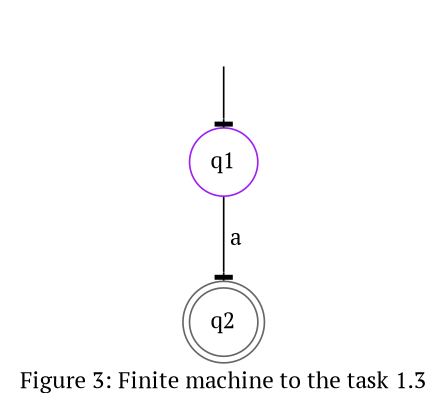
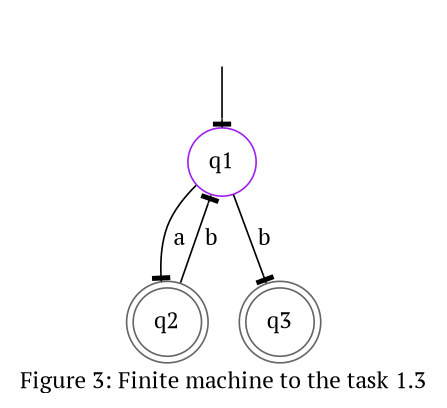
edge "q2" -> "q1": added, label "b"
node "q3": added
